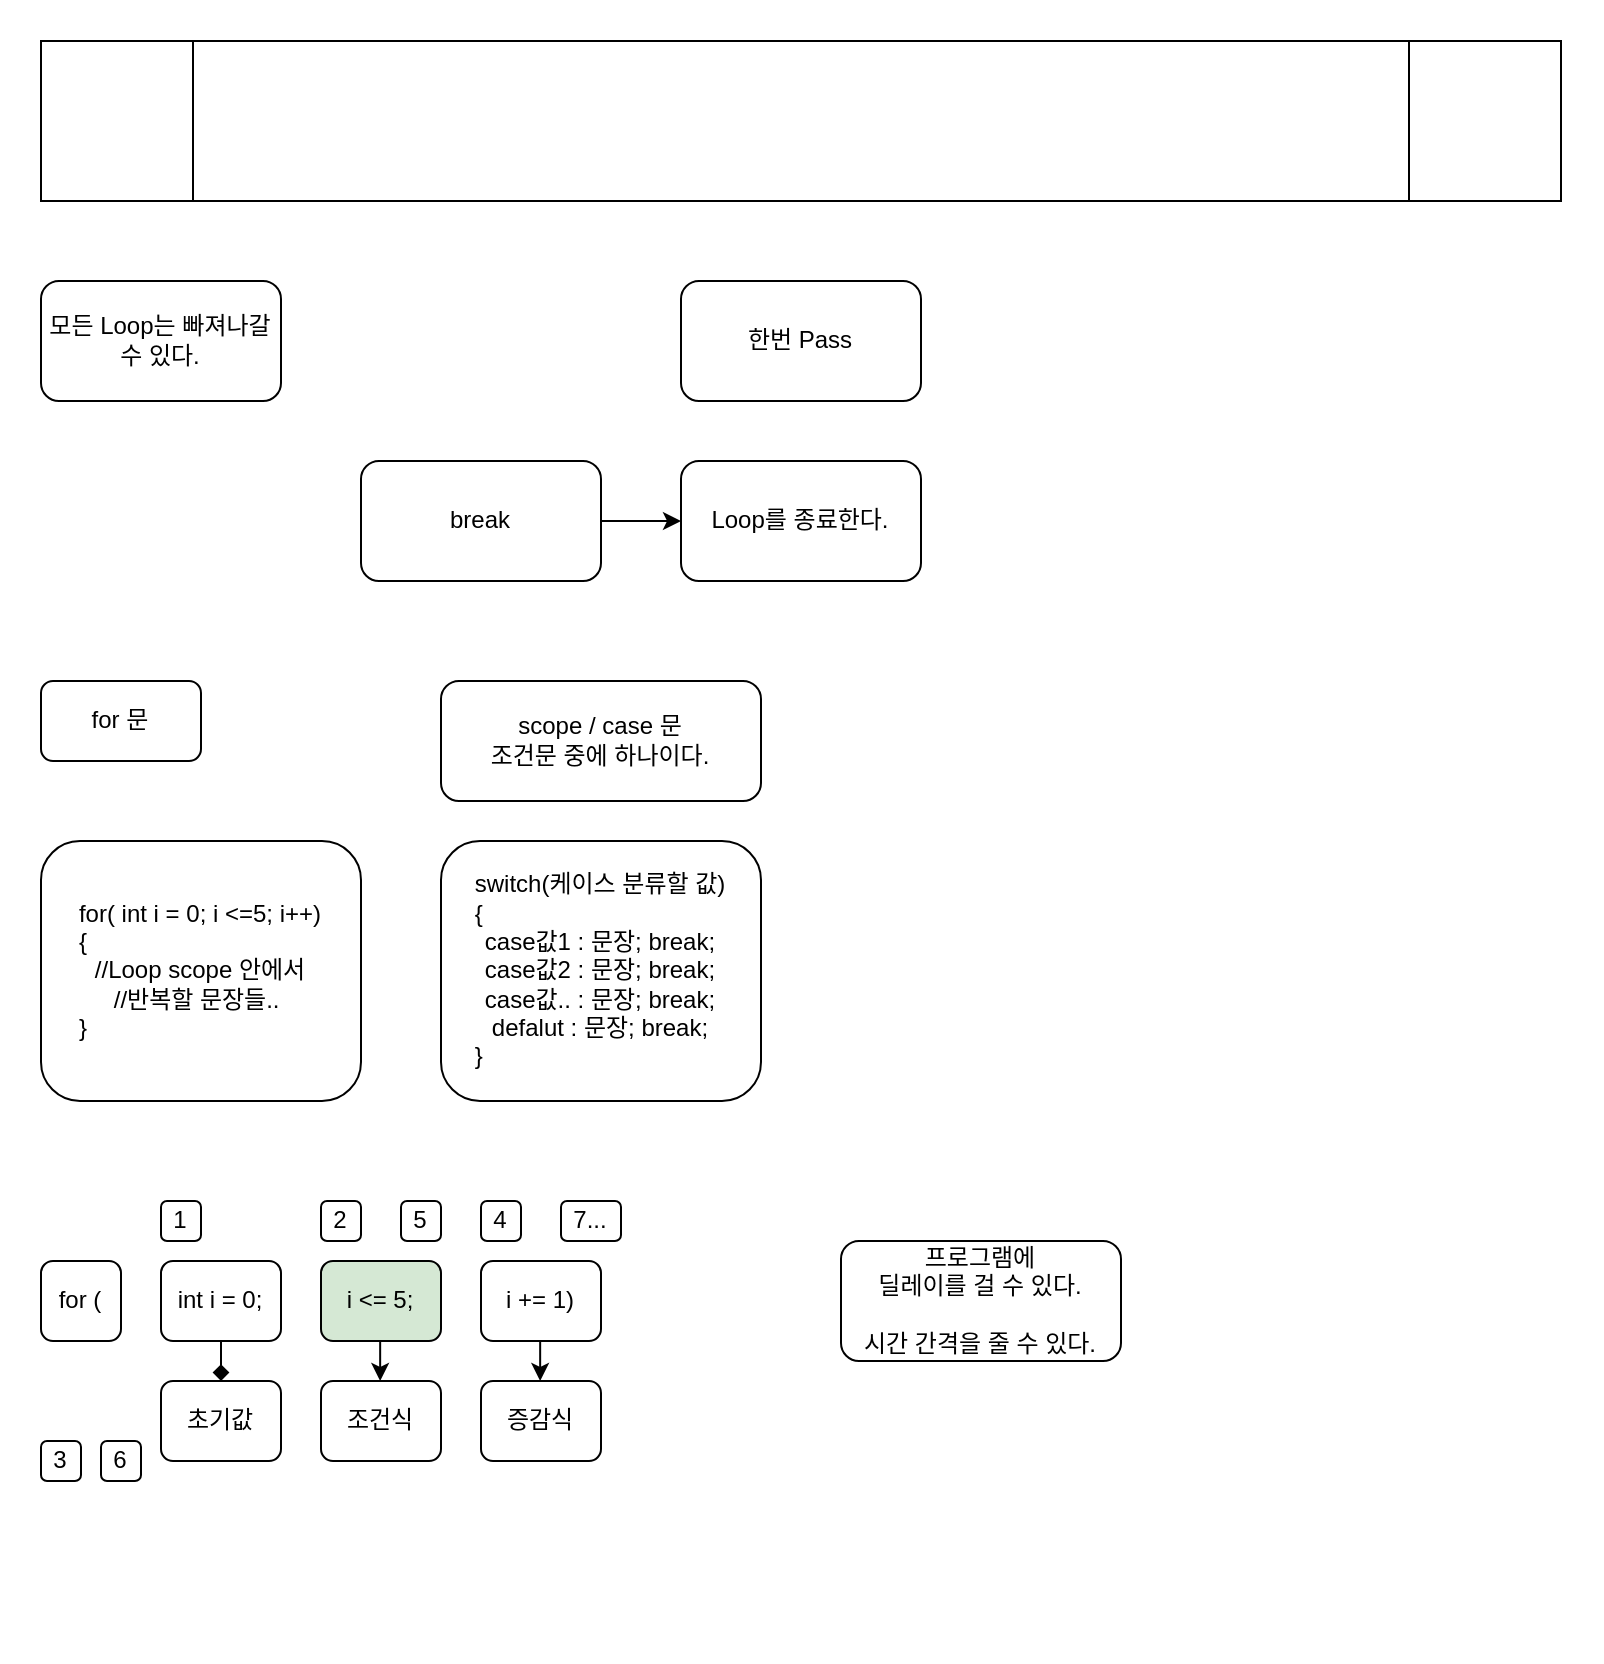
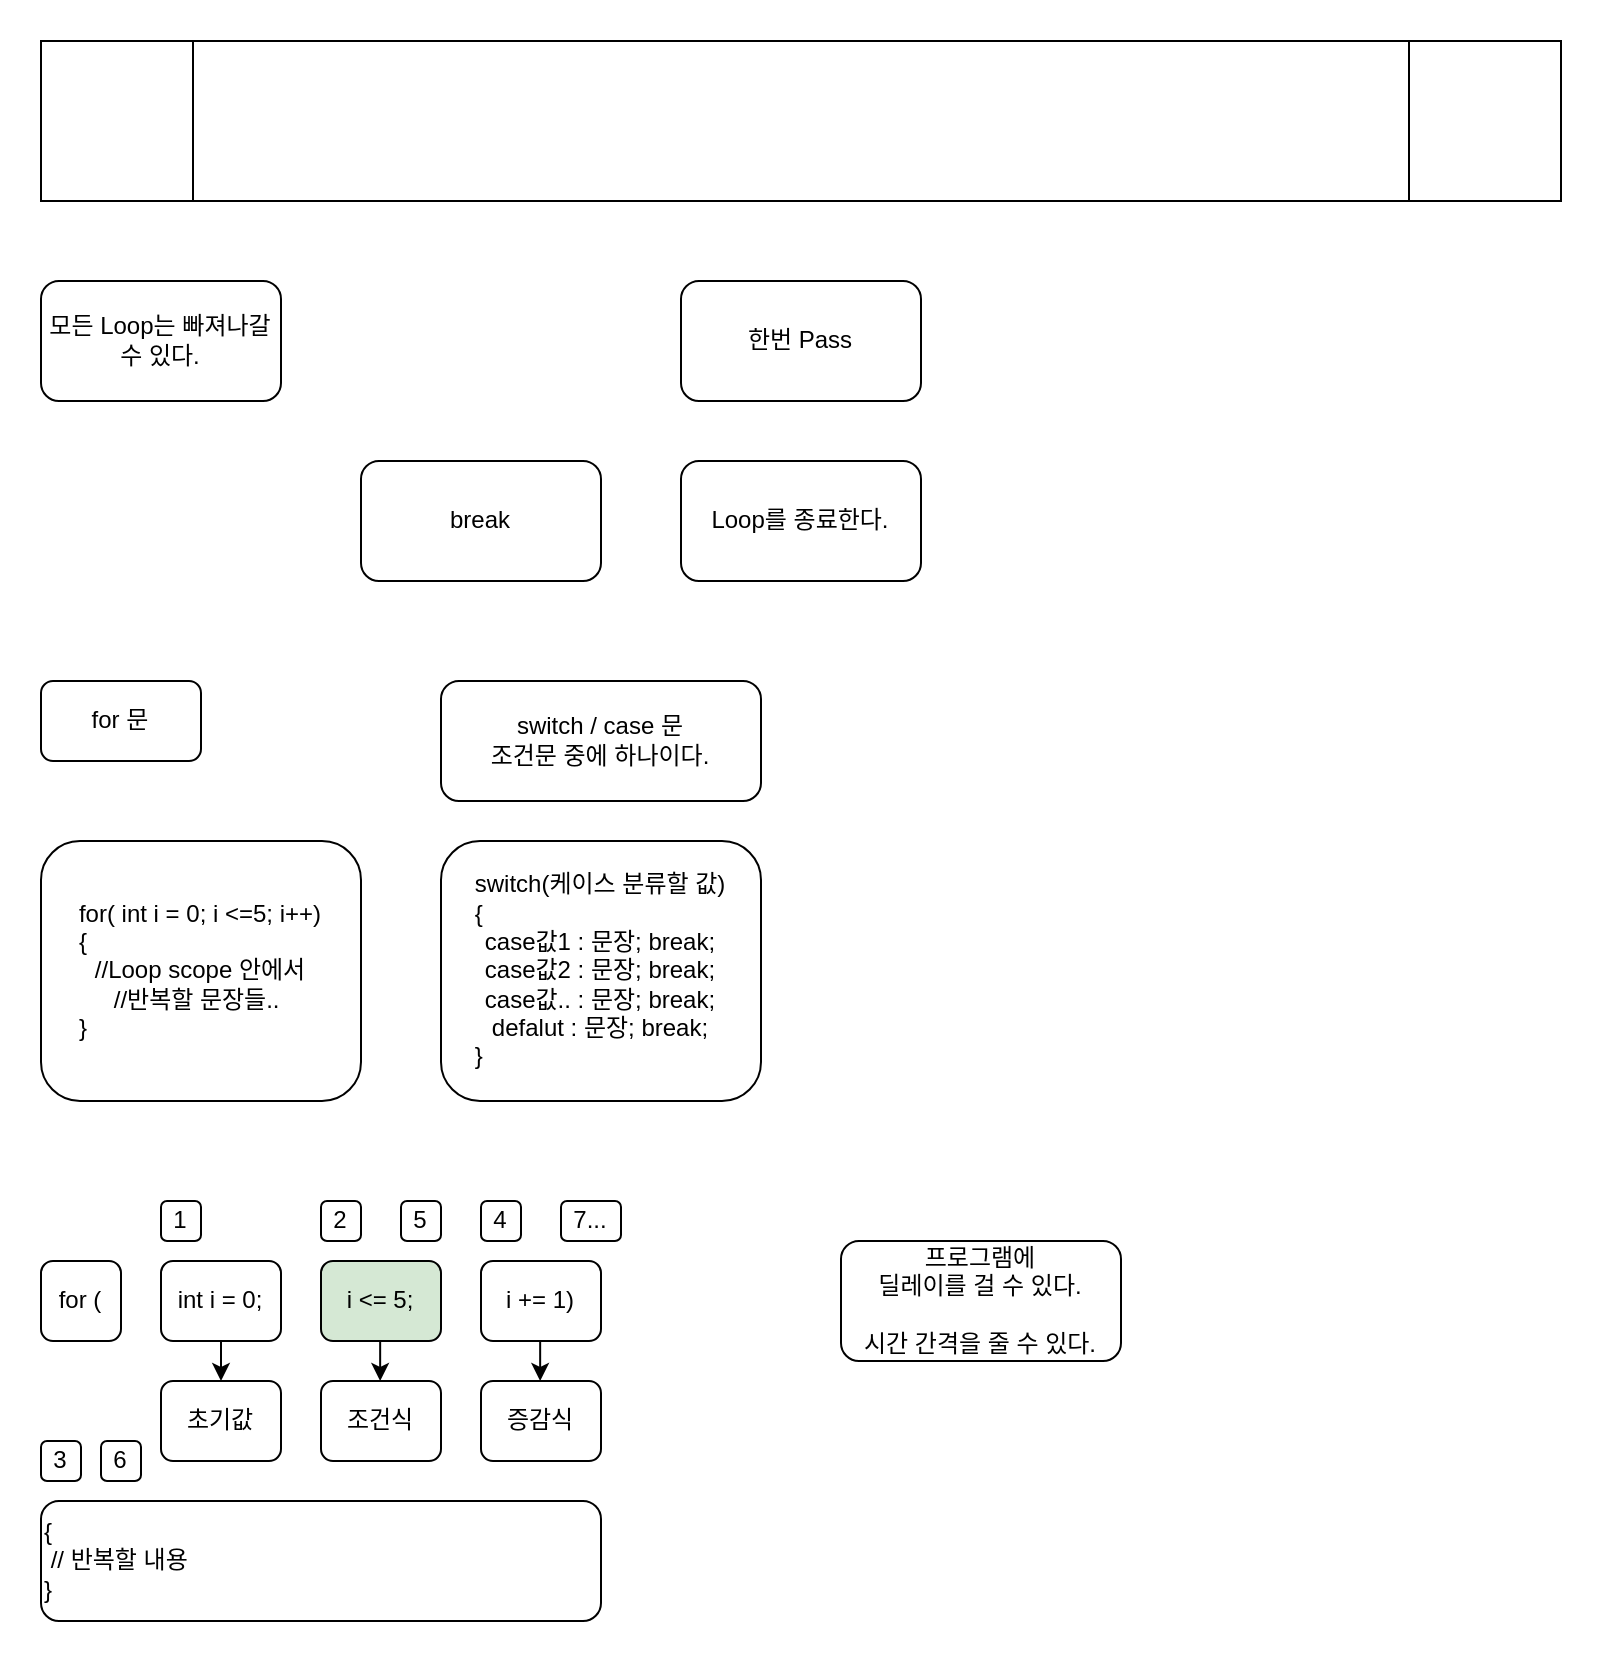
edge "break" -> "Loop를 종료한다.": removed
node "scope / case 문 조건문 중에 하나이다.": label "scope / case 문 조건문 중에 하나이다." -> "switch / case 문 조건문 중에 하나이다."
edge "int i = 0;" -> "초기값": arrowhead diamond -> classic
node "{ // 반복할 내용 }": added
